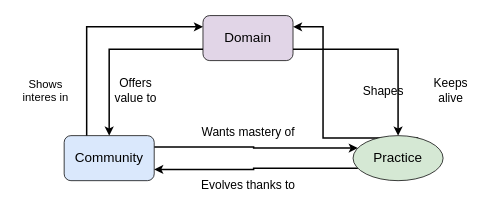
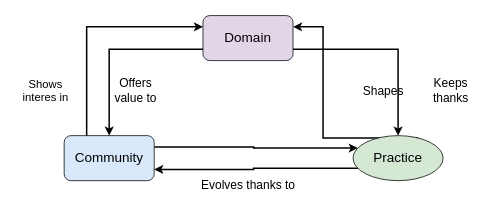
node "Keeps alive": label "Keeps alive" -> "Keeps thanks"
node "Wants mastery of": removed
